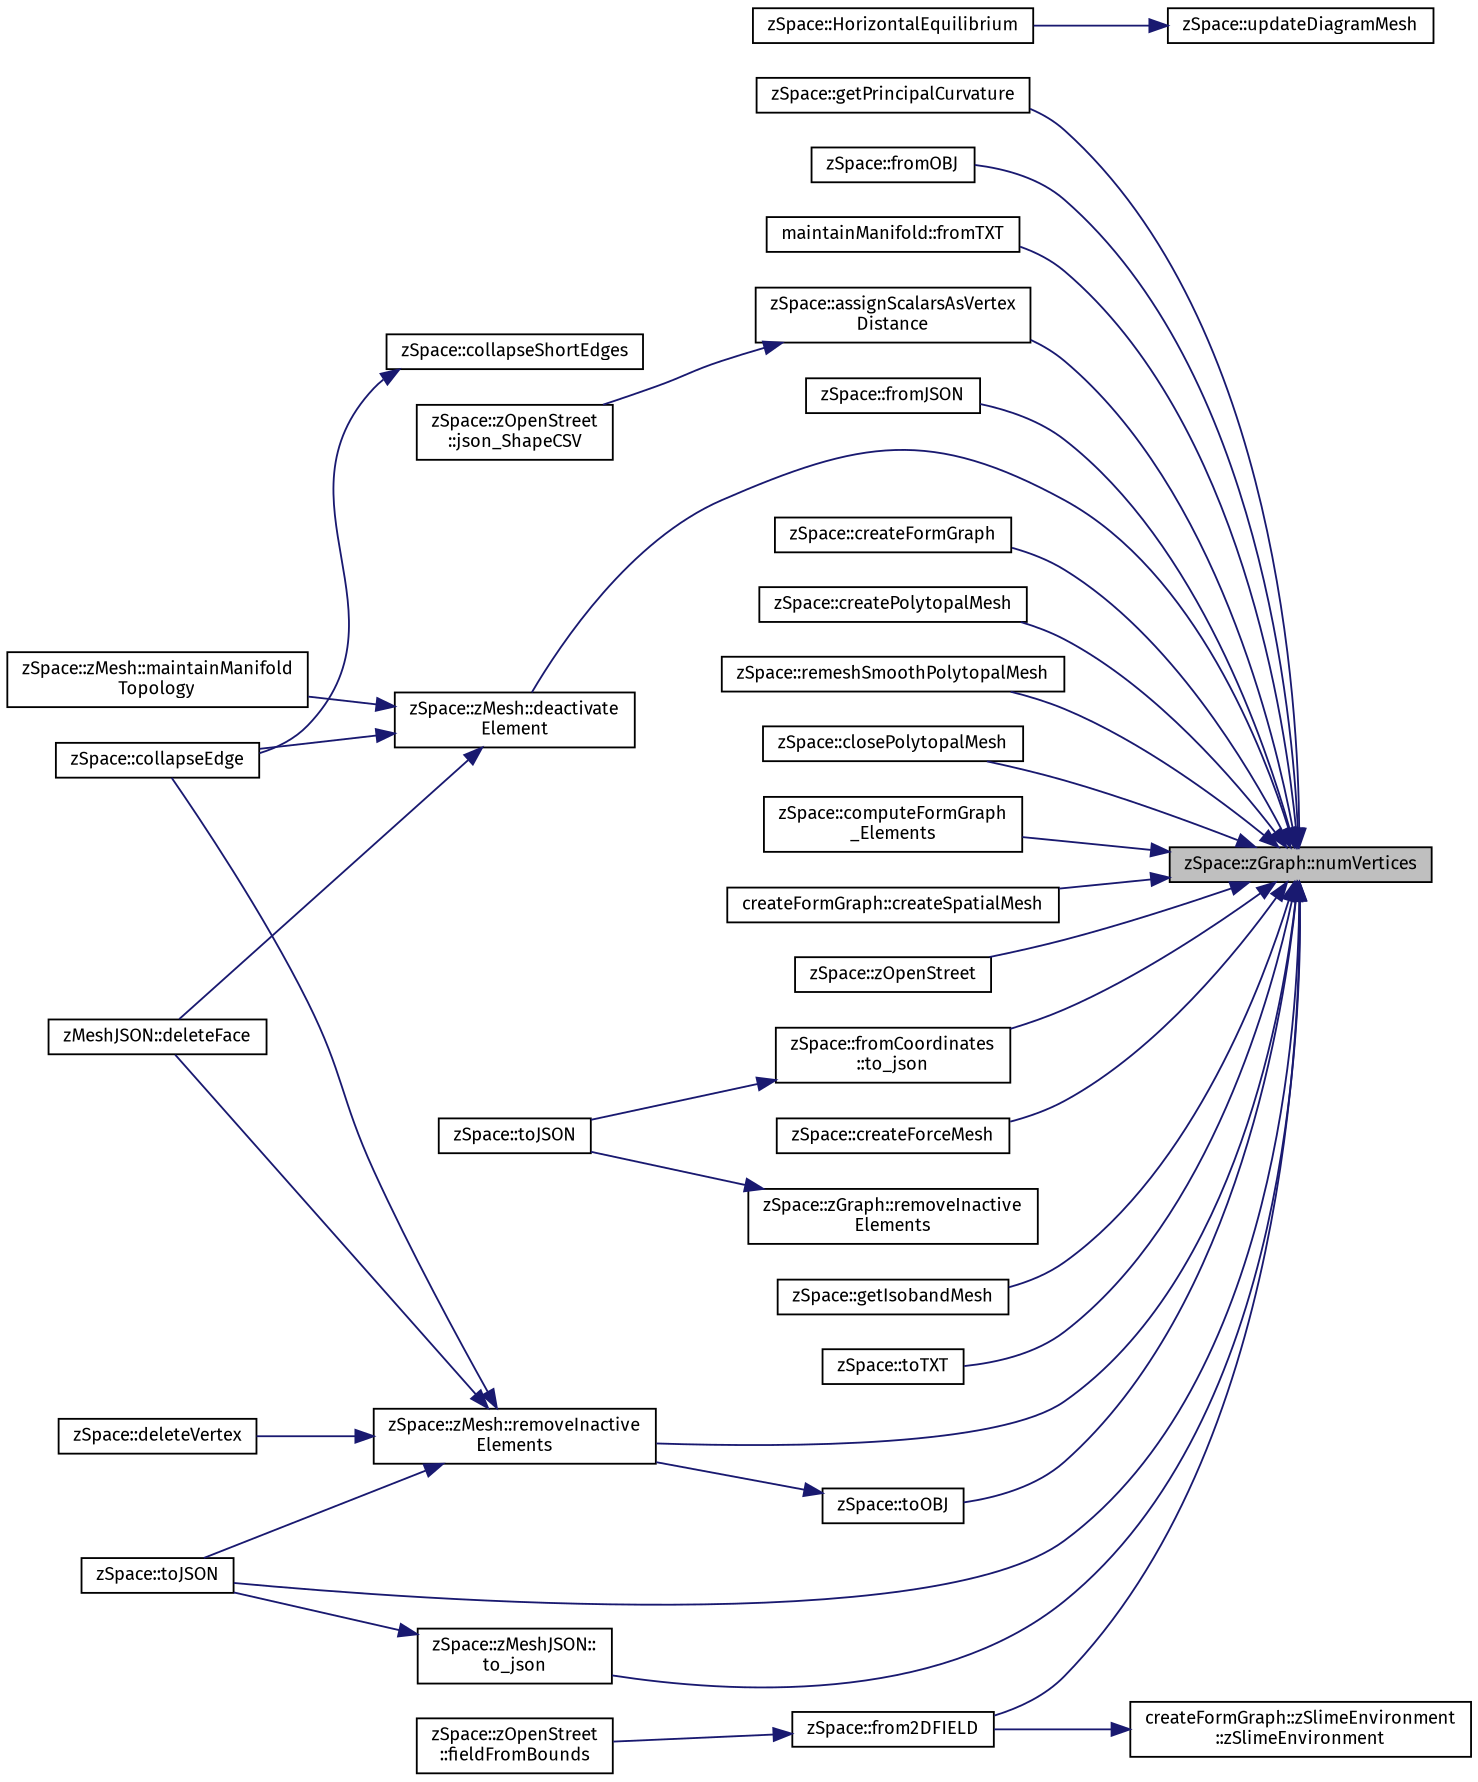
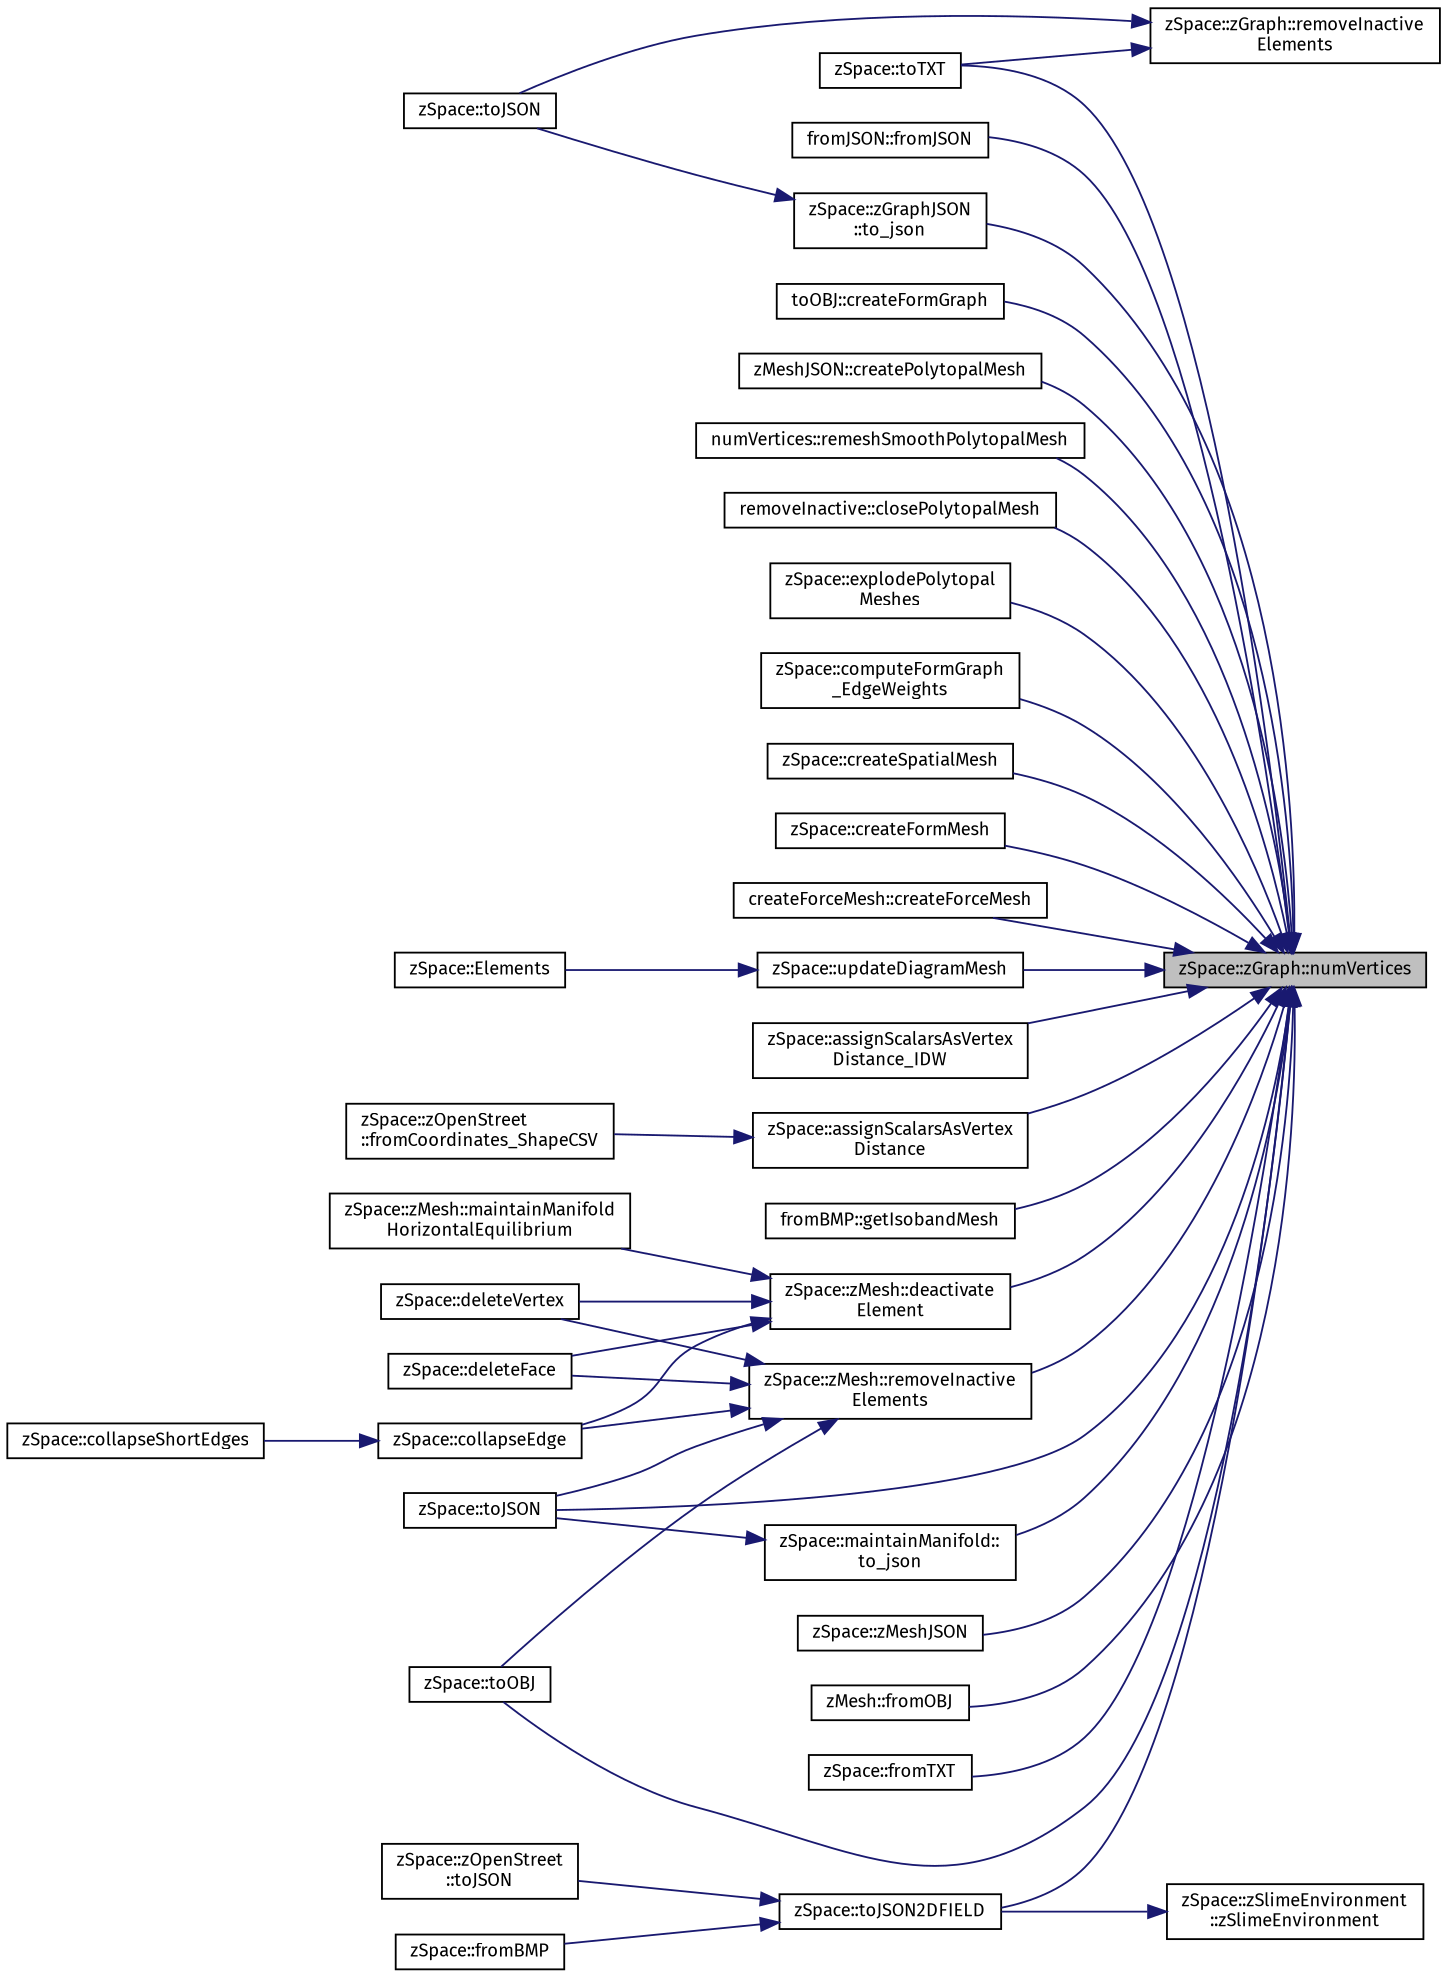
node "zSpace::HorizontalEquilibrium": label "zSpace::HorizontalEquilibrium" -> "zSpace::Elements"
edge "zSpace::toTXT" -> "zSpace::zGraph::removeInactive Elements": added
node "zSpace::getPrincipalCurvature": label "zSpace::getPrincipalCurvature" -> "zSpace::zMeshJSON"
node "zSpace::fromOBJ": label "zSpace::fromOBJ" -> "zMesh::fromOBJ"
node "maintainManifold::fromTXT": label "maintainManifold::fromTXT" -> "zSpace::fromTXT"
node "zSpace::fromJSON": label "zSpace::fromJSON" -> "fromJSON::fromJSON"
node "zSpace::zOpenStreet ::json_ShapeCSV": label "zSpace::zOpenStreet ::json_ShapeCSV" -> "zSpace::zOpenStreet ::fromCoordinates_ShapeCSV"
node "zSpace::createFormGraph": label "zSpace::createFormGraph" -> "toOBJ::createFormGraph"
edge "zSpace::collapseEdge" -> "zSpace::collapseShortEdges": reversed
node "zSpace::explodePolytopal Meshes": added
node "zSpace::createPolytopalMesh": label "zSpace::createPolytopalMesh" -> "zMeshJSON::createPolytopalMesh"
node "zSpace::remeshSmoothPolytopalMesh": label "zSpace::remeshSmoothPolytopalMesh" -> "numVertices::remeshSmoothPolytopalMesh"
node "zSpace::zMesh::maintainManifold Topology": label "zSpace::zMesh::maintainManifold Topology" -> "zSpace::zMesh::maintainManifold HorizontalEquilibrium"
node "zSpace::closePolytopalMesh": label "zSpace::closePolytopalMesh" -> "removeInactive::closePolytopalMesh"
node "zSpace::computeFormGraph _Elements": label "zSpace::computeFormGraph _Elements" -> "zSpace::computeFormGraph _EdgeWeights"
node "createFormGraph::createSpatialMesh": label "createFormGraph::createSpatialMesh" -> "zSpace::createSpatialMesh"
edge "zSpace::updateDiagramMesh" -> "zSpace::zGraph::numVertices": added
node "zSpace::zOpenStreet": label "zSpace::zOpenStreet" -> "zSpace::createFormMesh"
node "zMeshJSON::deleteFace": label "zMeshJSON::deleteFace" -> "zSpace::deleteFace"
node "zSpace::assignScalarsAsVertex Distance_IDW": added
node "zSpace::fromCoordinates ::to_json": label "zSpace::fromCoordinates ::to_json" -> "zSpace::zGraphJSON ::to_json"
node "zSpace::createForceMesh": label "zSpace::createForceMesh" -> "createForceMesh::createForceMesh"
node "zSpace::getIsobandMesh": label "zSpace::getIsobandMesh" -> "fromBMP::getIsobandMesh"
edge "zSpace::deleteVertex" -> "zSpace::zMesh::deactivate Element": added
edge "zSpace::zMesh::removeInactive Elements" -> "zSpace::toOBJ": reversed
node "zSpace::zMeshJSON:: to_json": label "zSpace::zMeshJSON:: to_json" -> "zSpace::maintainManifold:: to_json"
node "zSpace::from2DFIELD": label "zSpace::from2DFIELD" -> "zSpace::toJSON2DFIELD"
node "createFormGraph::zSlimeEnvironment ::zSlimeEnvironment": label "createFormGraph::zSlimeEnvironment ::zSlimeEnvironment" -> "zSpace::zSlimeEnvironment ::zSlimeEnvironment"
node "zSpace::zOpenStreet ::fieldFromBounds": label "zSpace::zOpenStreet ::fieldFromBounds" -> "zSpace::zOpenStreet ::toJSON"
node "zSpace::fromBMP": added
